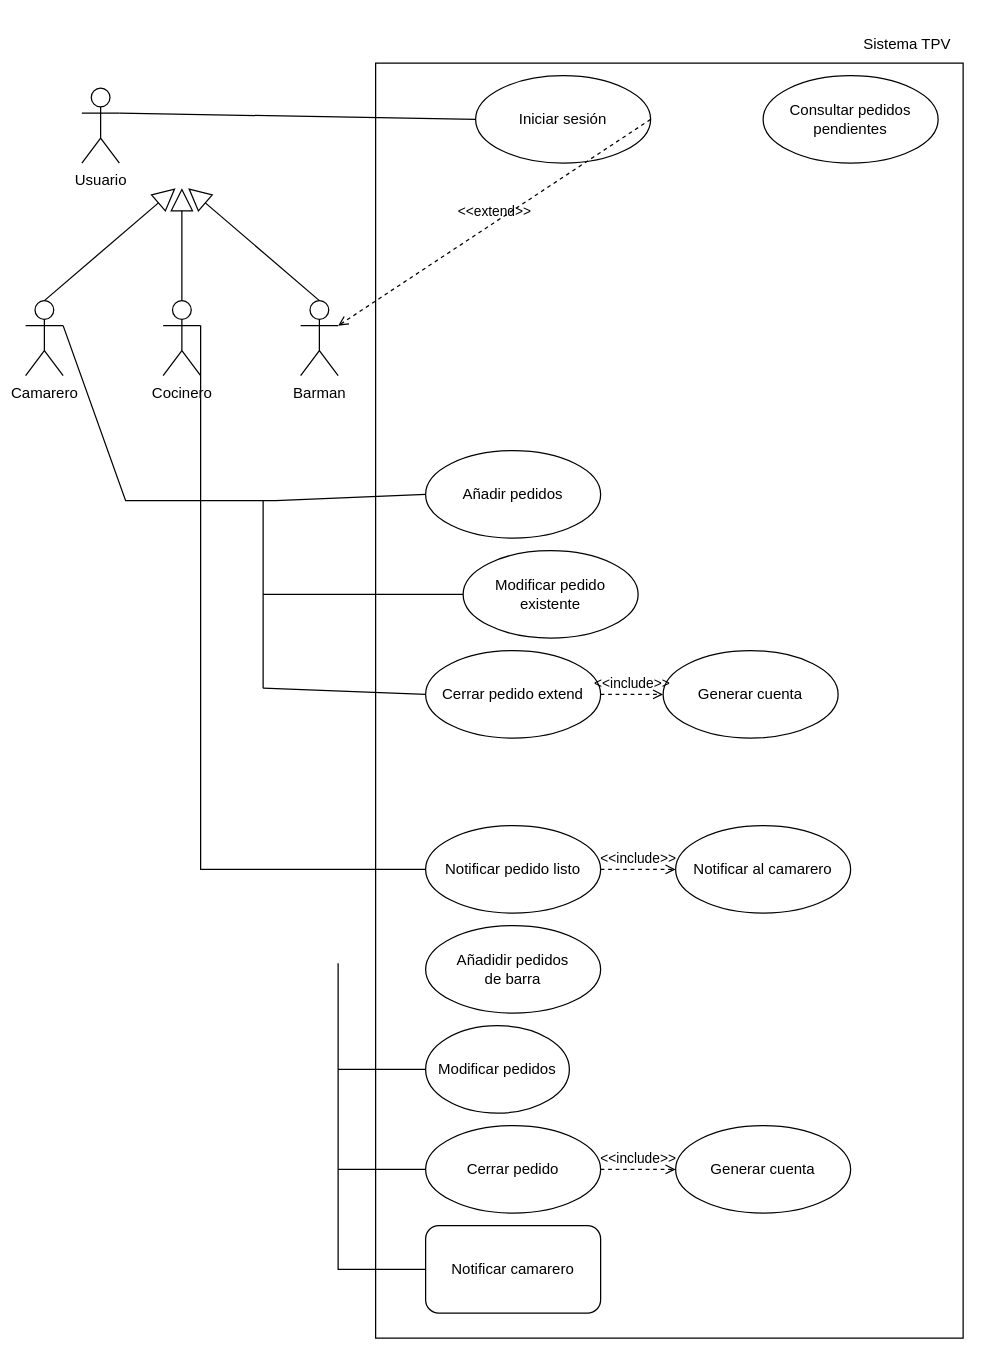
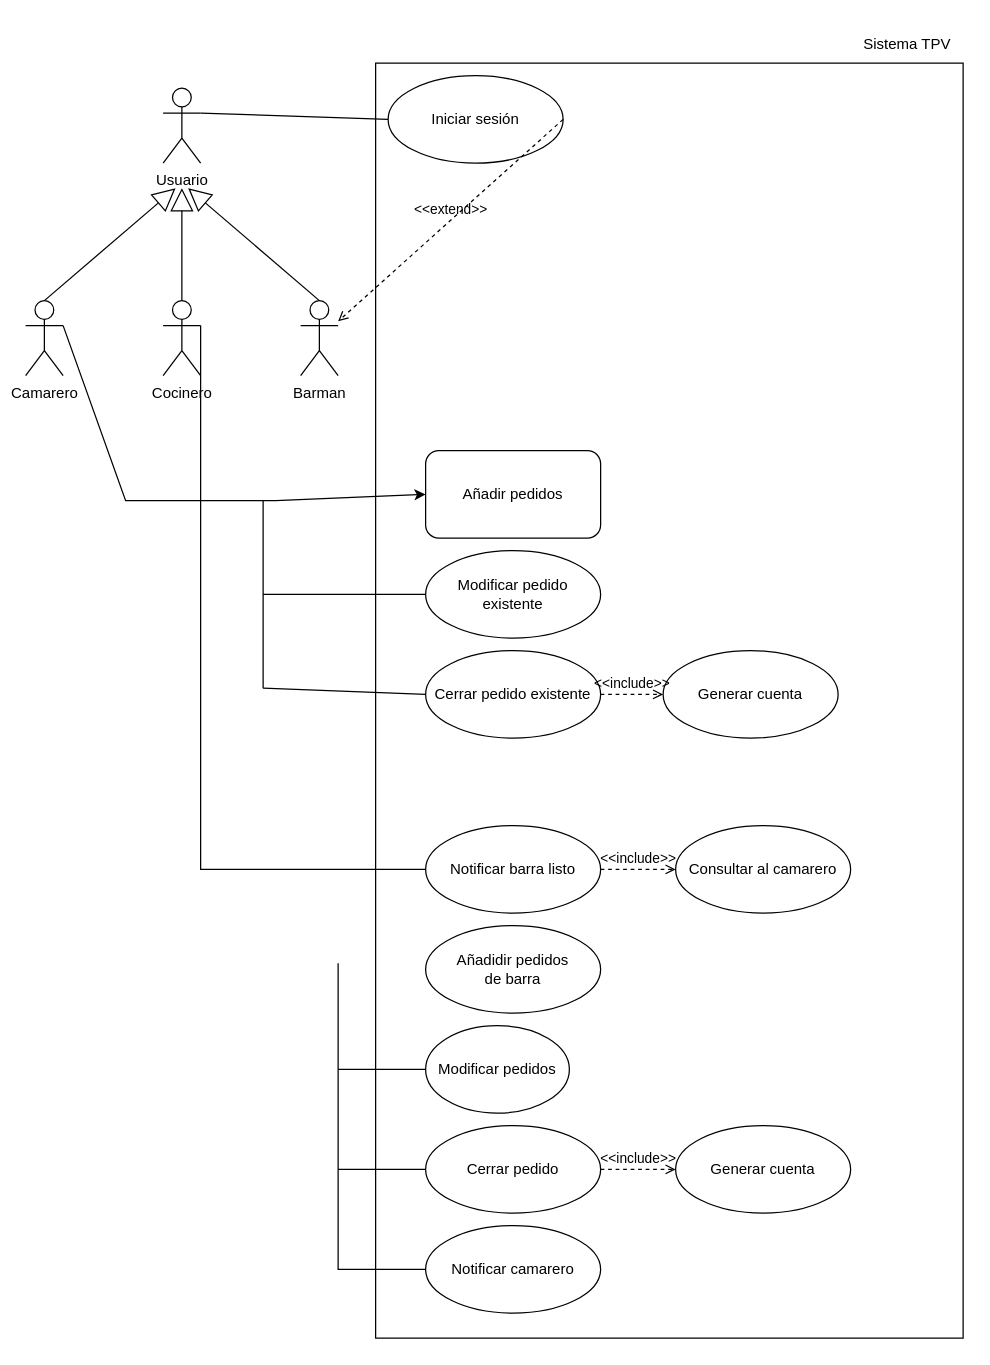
node "Iniciar sesión": moved (563, 119) -> (476, 119)
node "Consultar pedidos pendientes": removed
node "Usuario": moved (101, 126) -> (182, 126)
node "Añadir pedidos": shape ellipse -> rounded rectangle
edge "Camarero" -- "Añadir pedidos": arrowhead none -> classic
node "Modificar pedido existente": moved (551, 594) -> (513, 594)
node "Cerrar pedido extend": label "Cerrar pedido extend" -> "Cerrar pedido existente"
node "Notificar pedido listo": label "Notificar pedido listo" -> "Notificar barra listo"
node "Notificar al camarero": label "Notificar al camarero" -> "Consultar al camarero"
node "Notificar camarero": shape rounded rectangle -> ellipse
